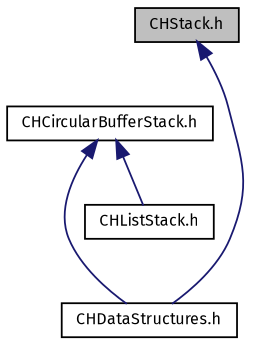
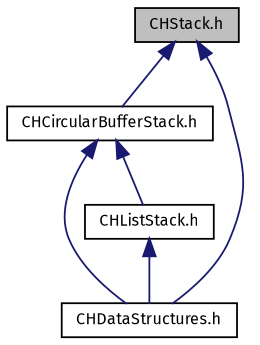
edge "CHCircularBufferStack.h" -> "CHStack.h": added
edge "CHDataStructures.h" -> "CHListStack.h": added
